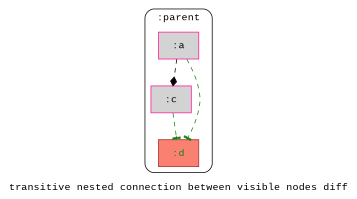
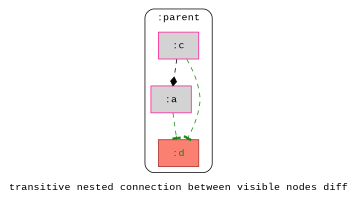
edge ":a" -> ":c": reversed
